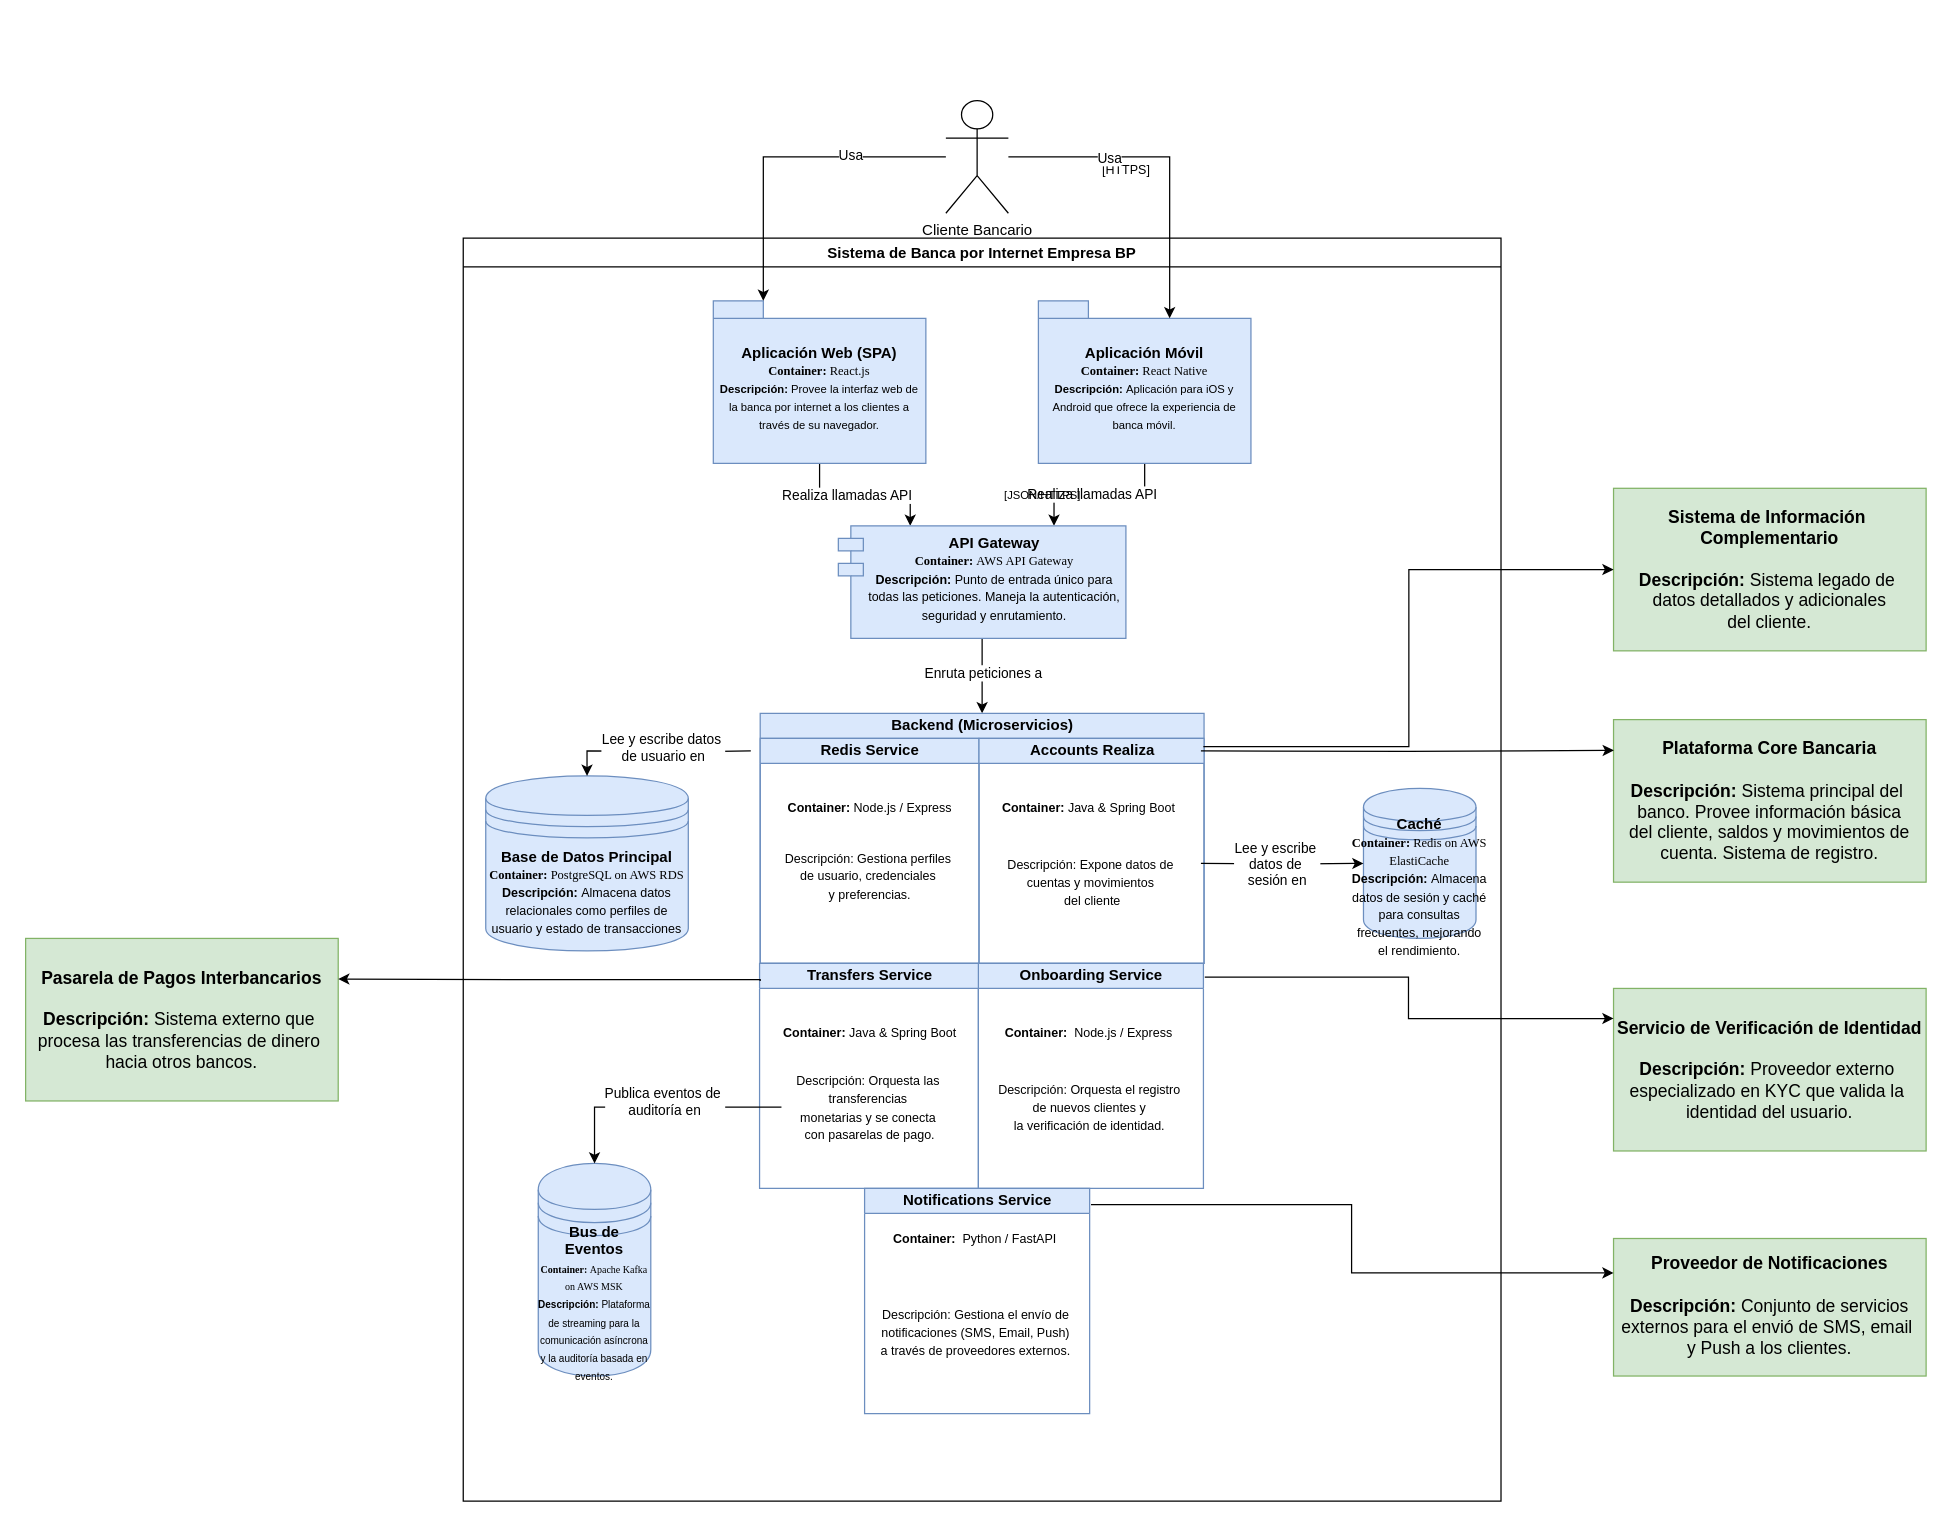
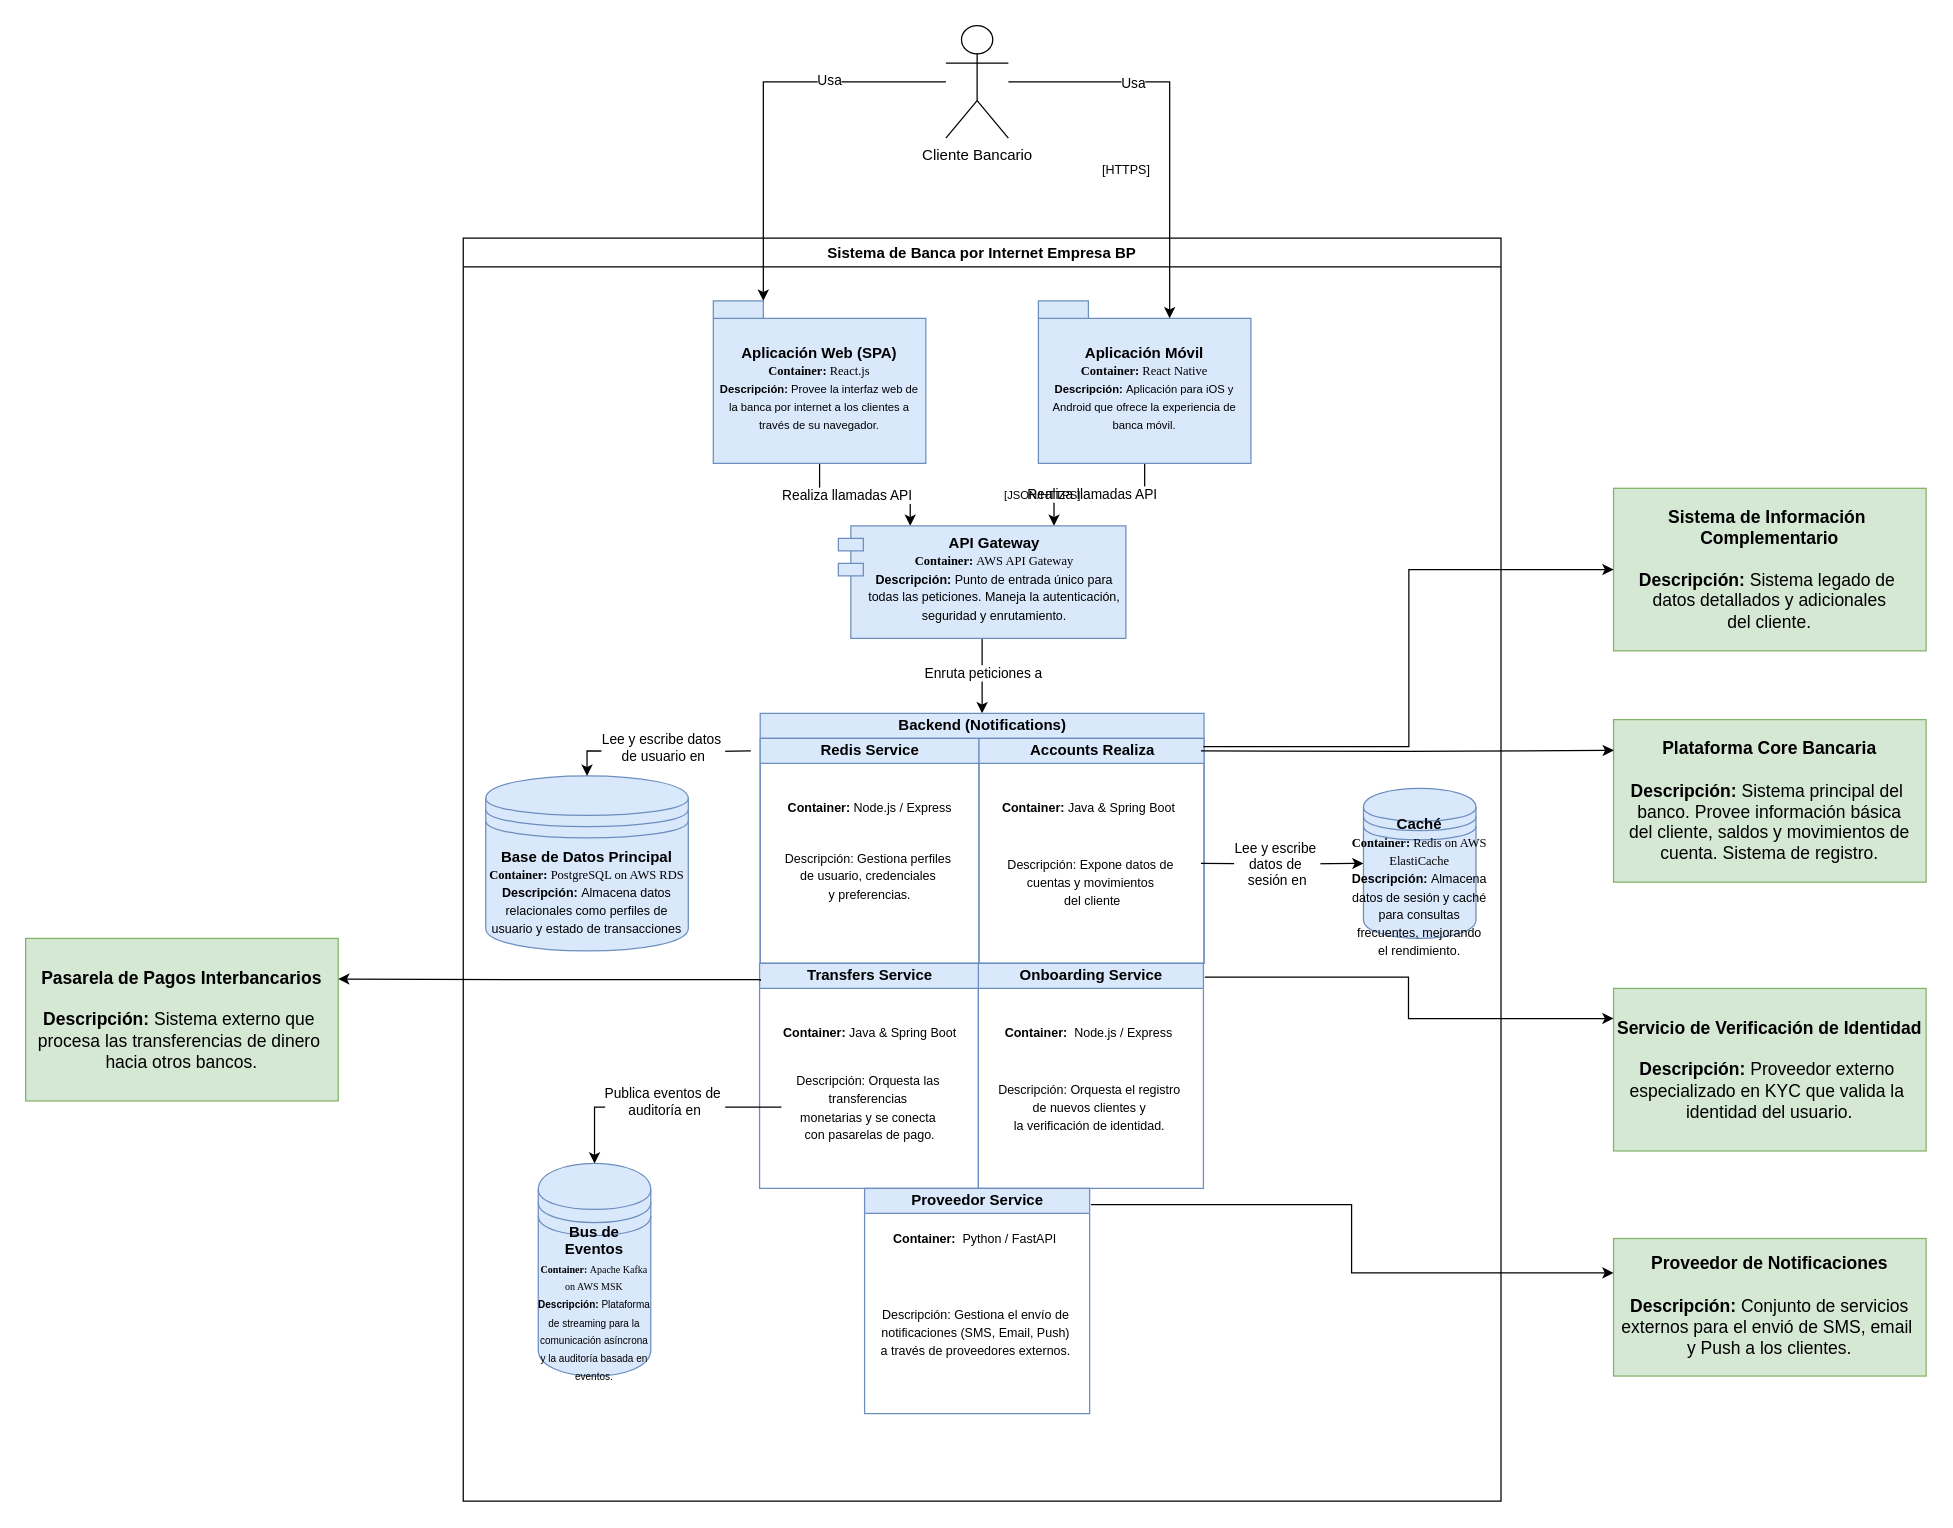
node "Cliente Bancario": moved (977, 157) -> (977, 82)
node "Backend (Microservicios)": label "Backend (Microservicios)" -> "Backend (Notifications)"
node "Notifications Service": label "Notifications Service" -> "Proveedor Service"
